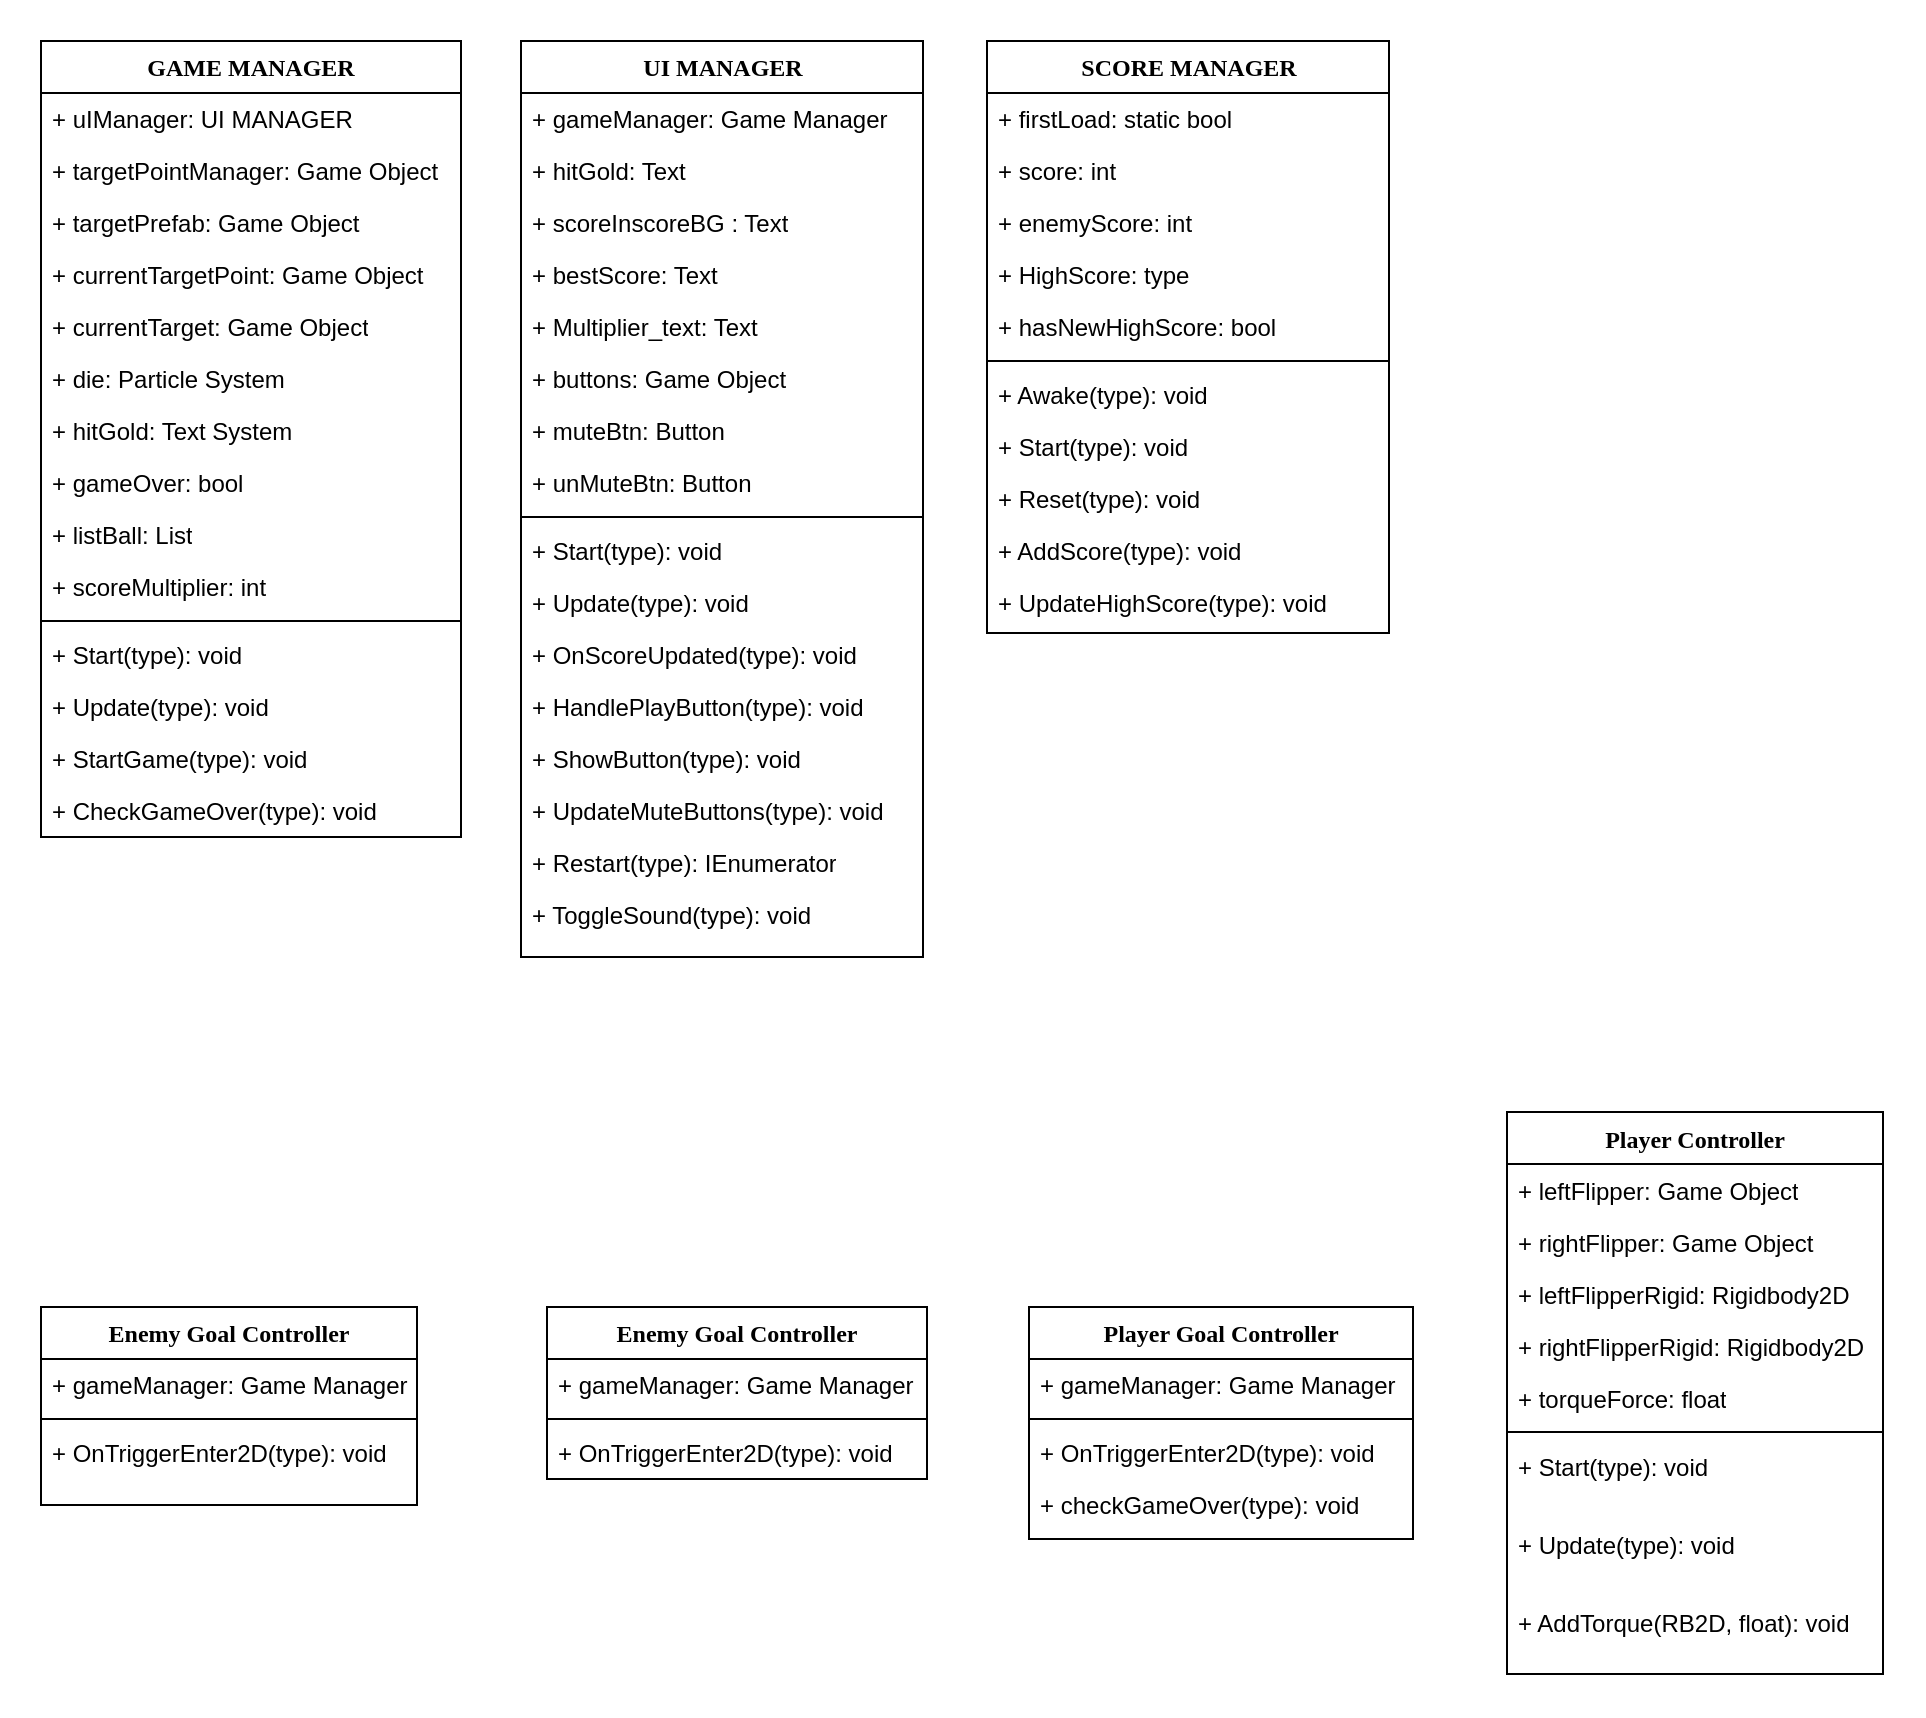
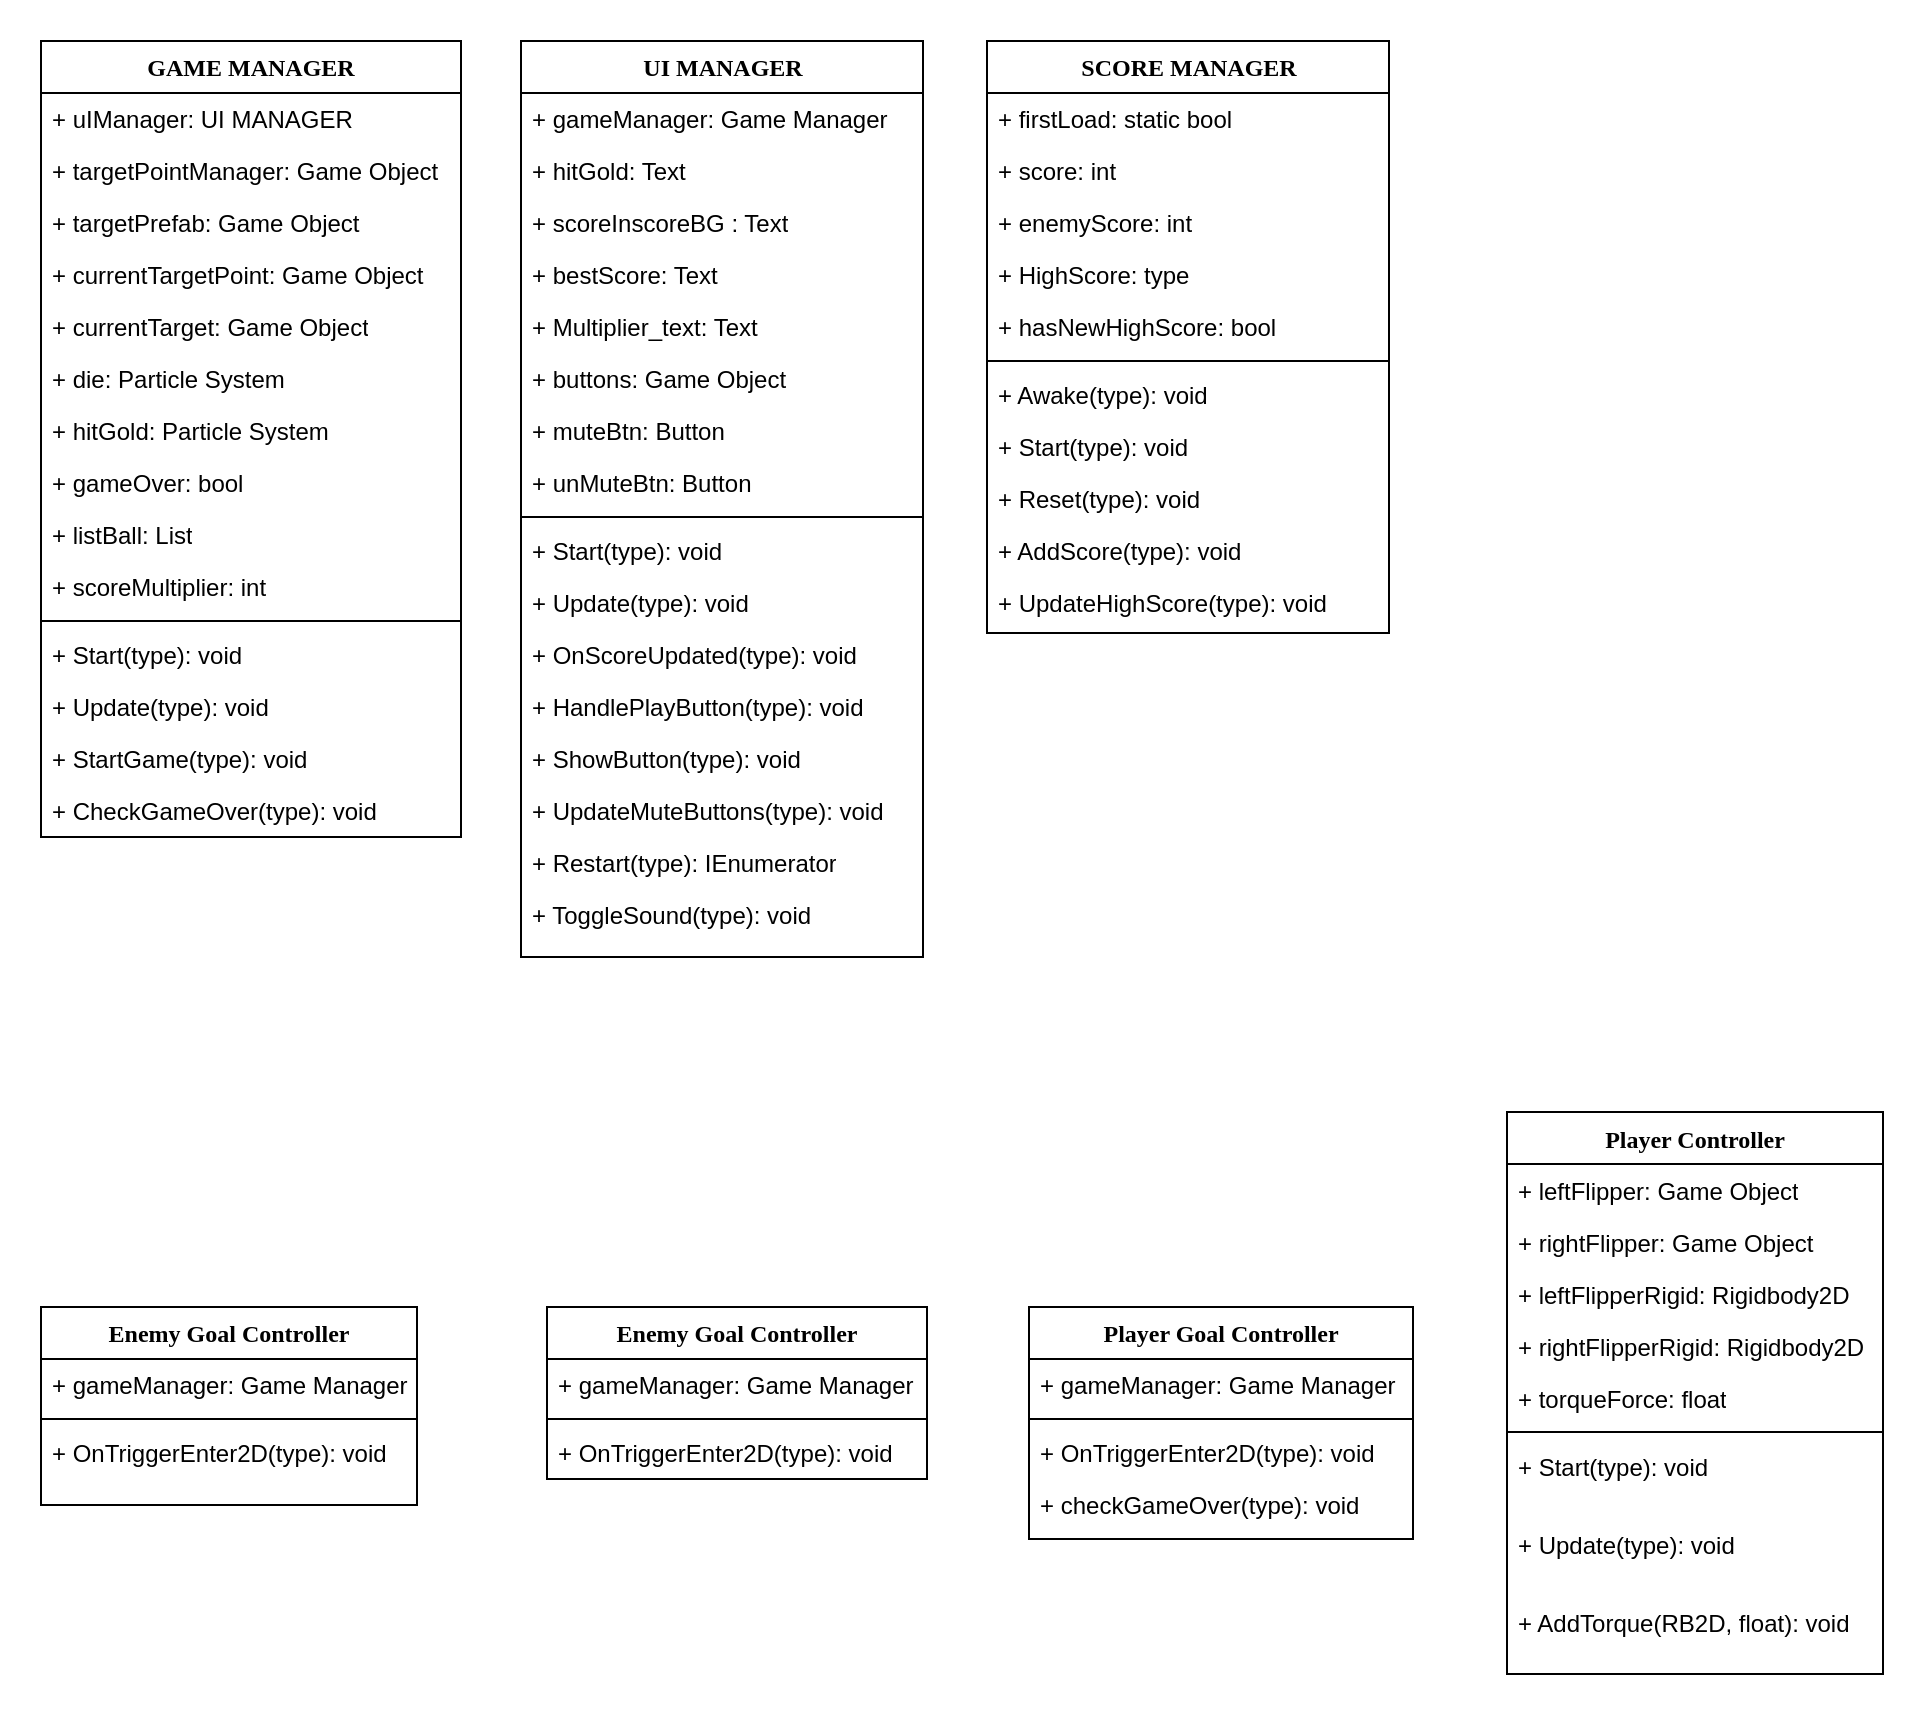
node "+ hitGold: Text System": label "+ hitGold: Text System" -> "+ hitGold: Particle System"
